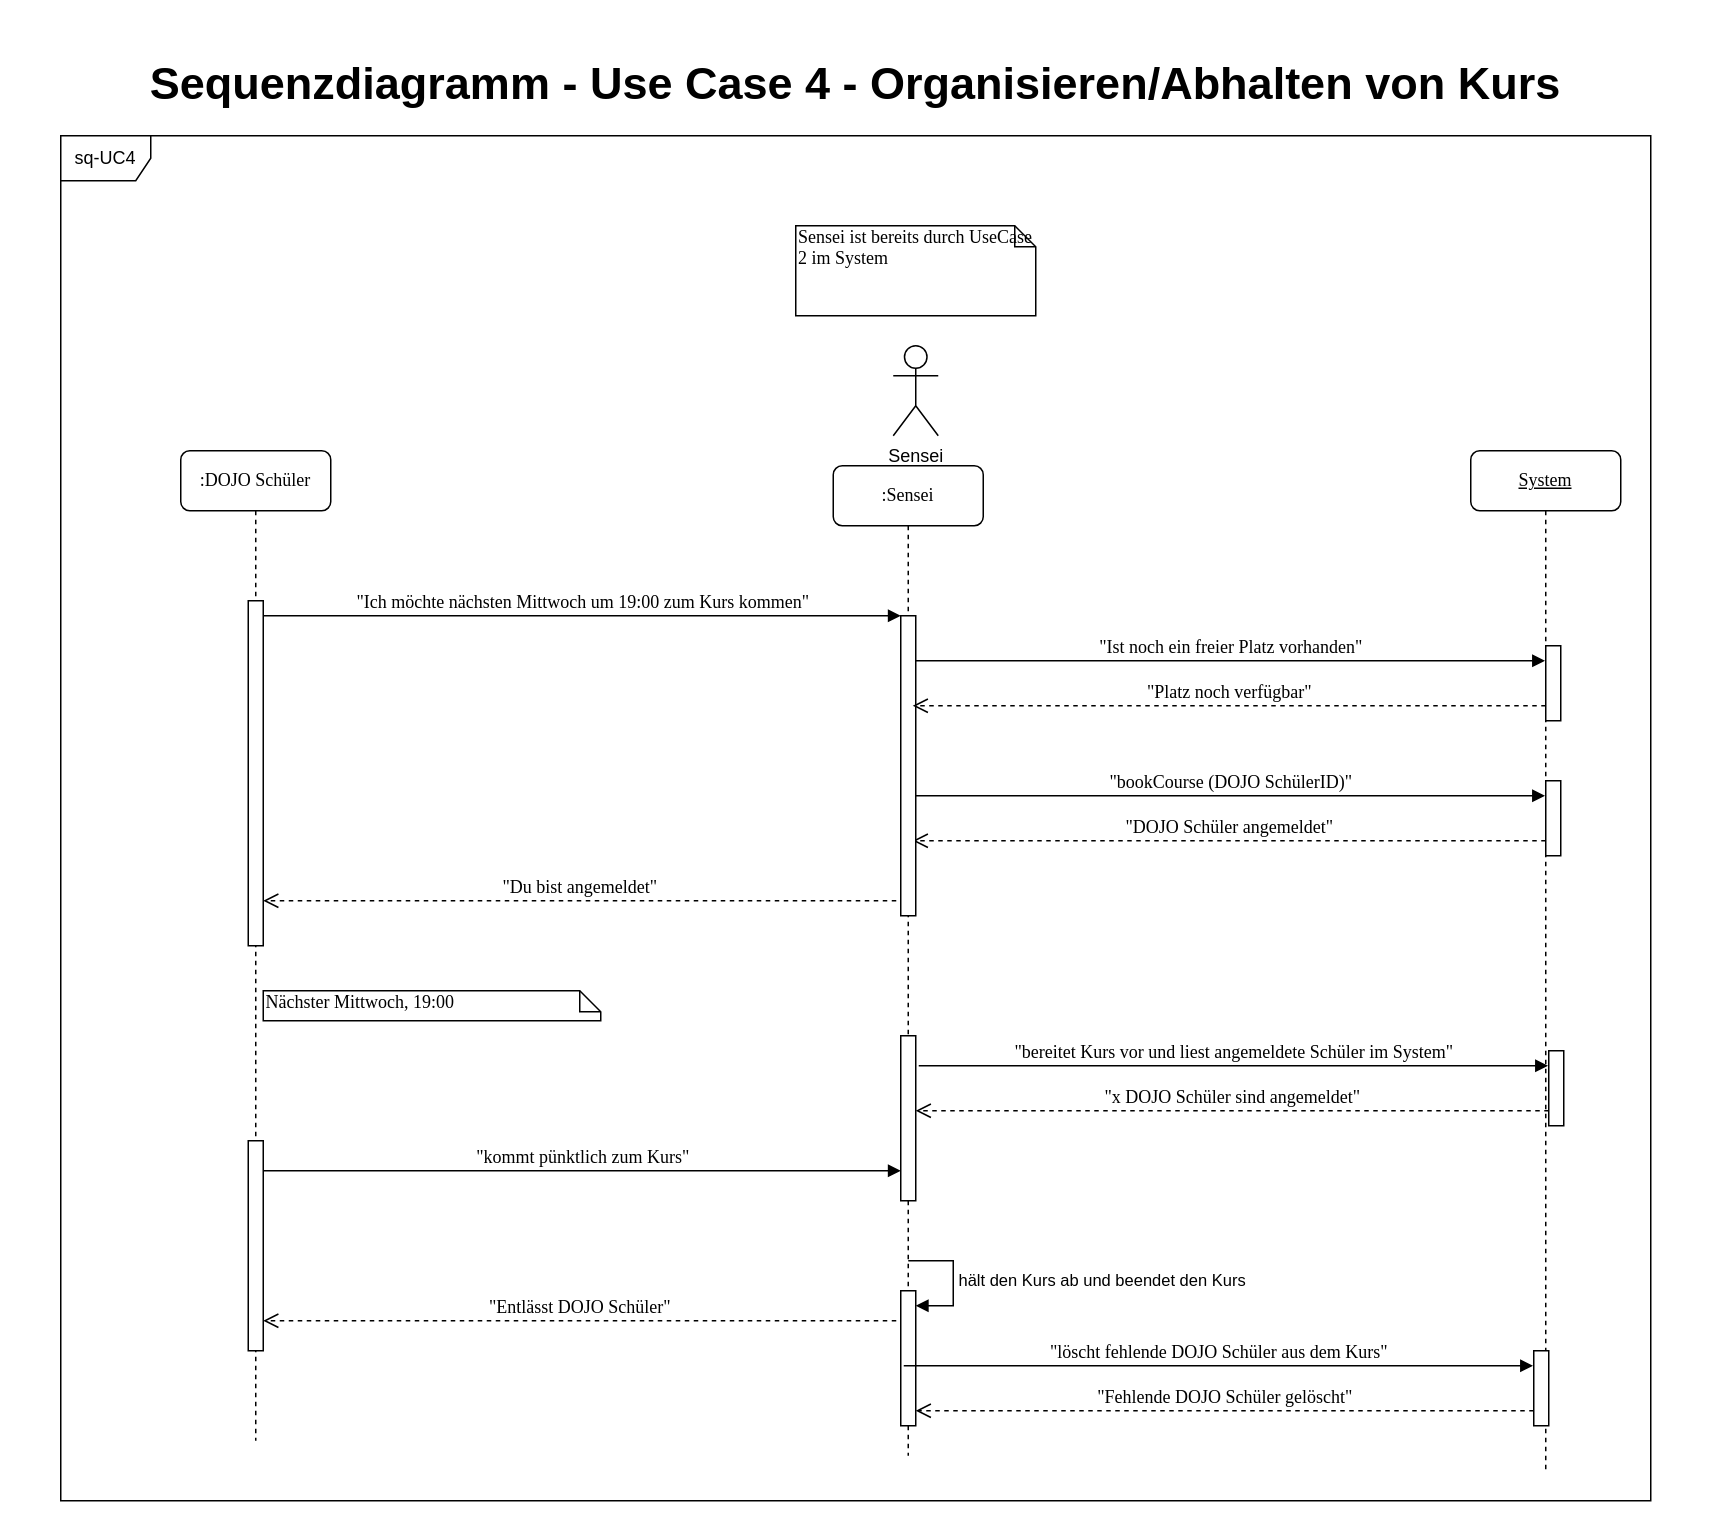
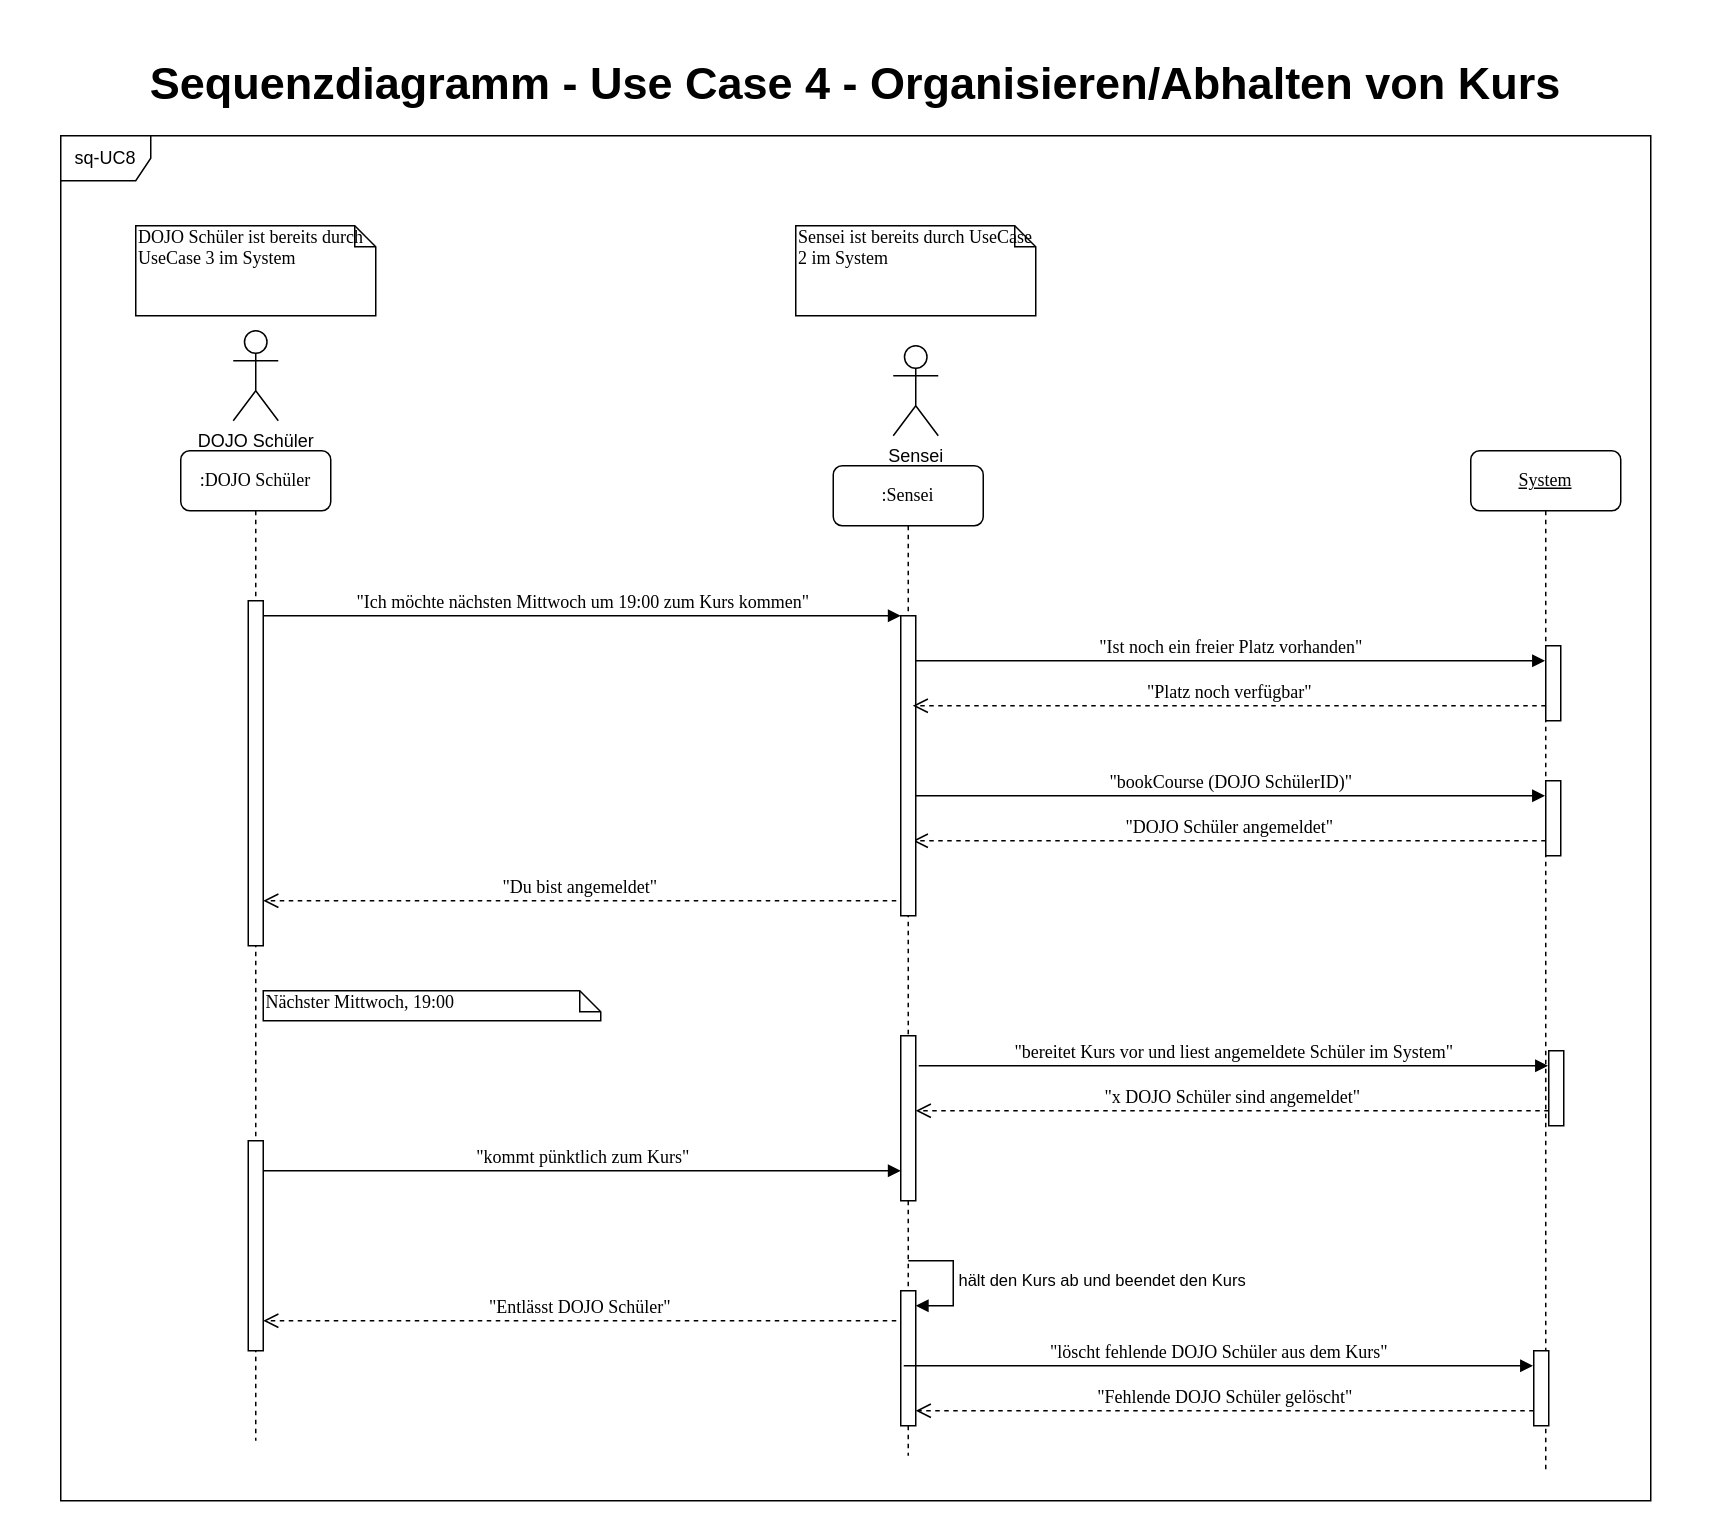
node "sq-UC4": label "sq-UC4" -> "sq-UC8"
node "DOJO Schüler ist bereits durch UseCase 3 im System": added
node "DOJO Schüler": added
